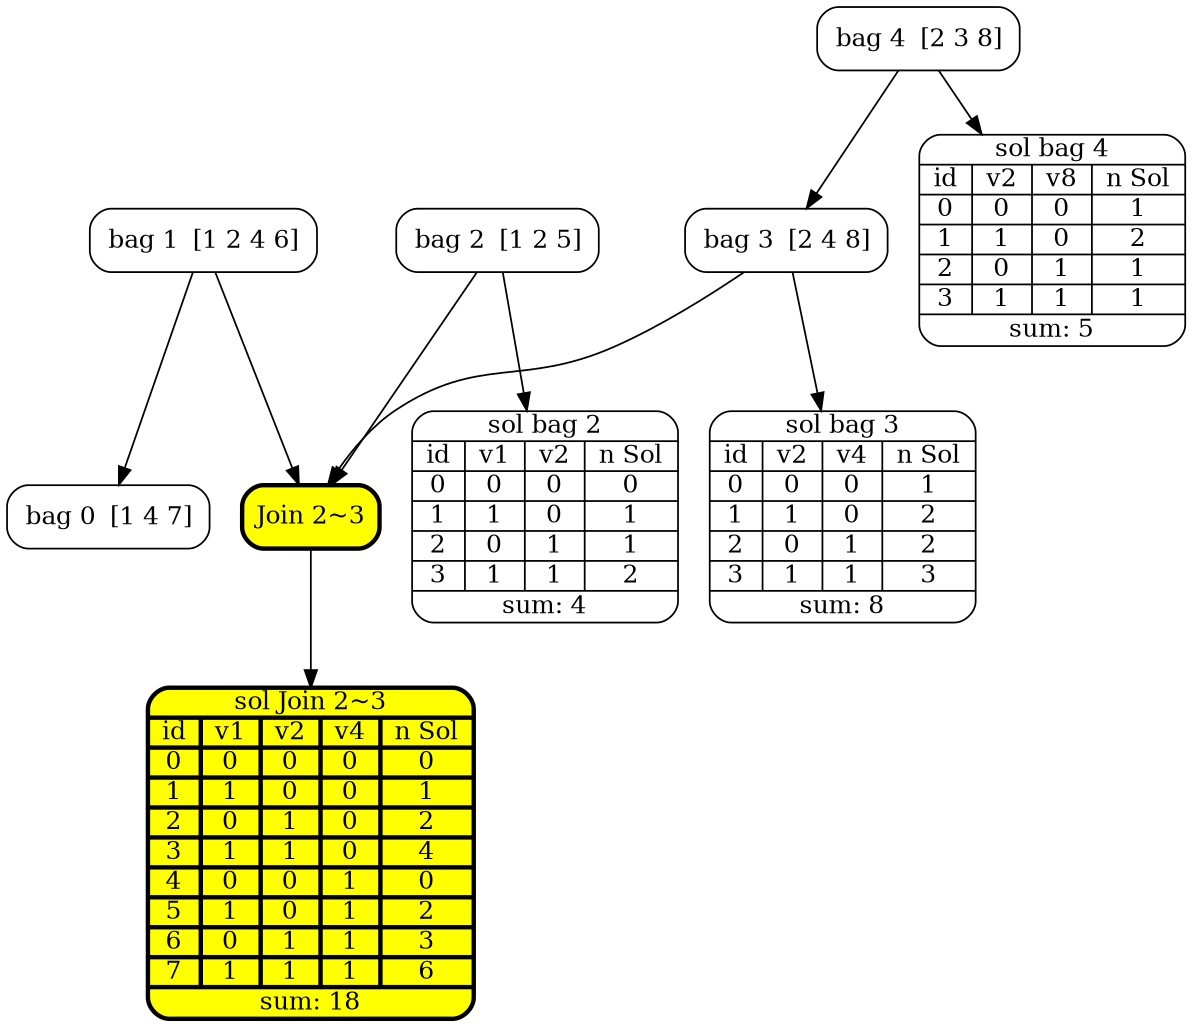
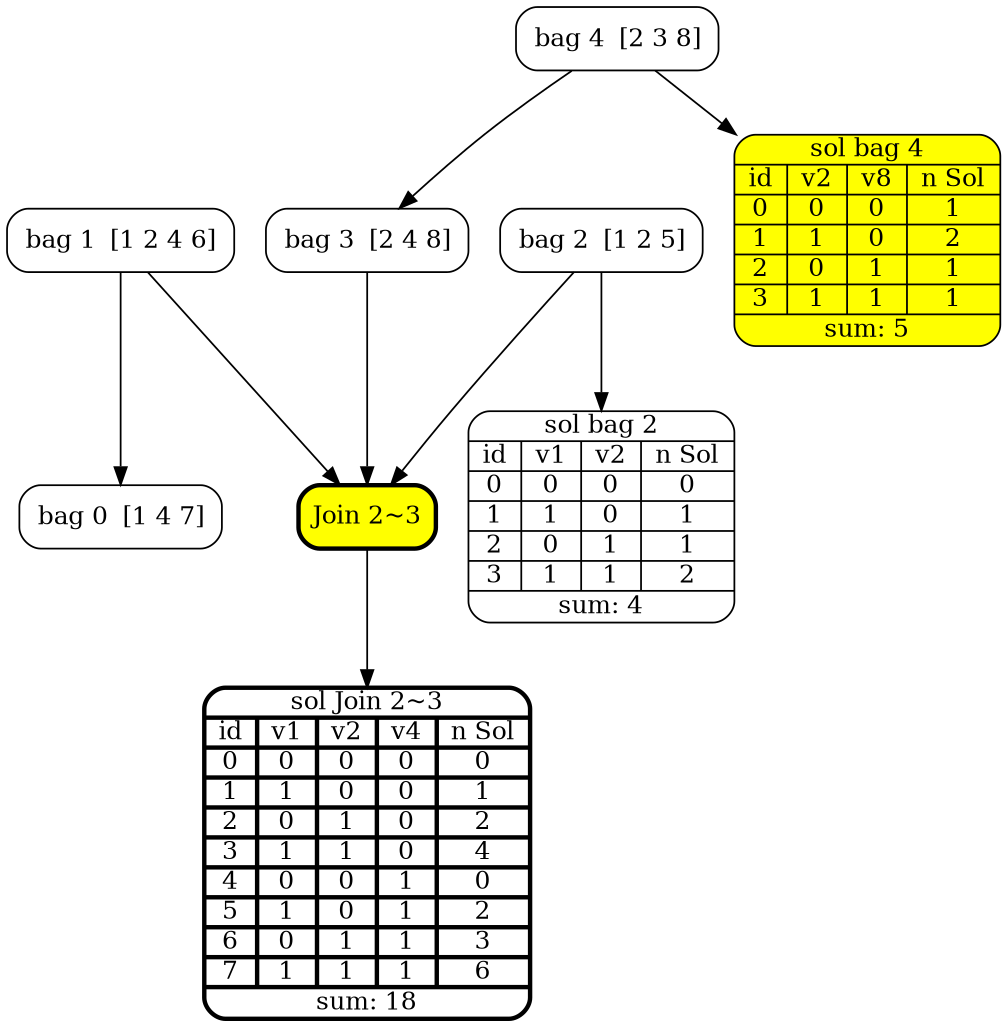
node "sol bag 4": fillcolor white -> yellow
node "sol bag 3": removed
node "sol Join 2~3": fillcolor yellow -> white
